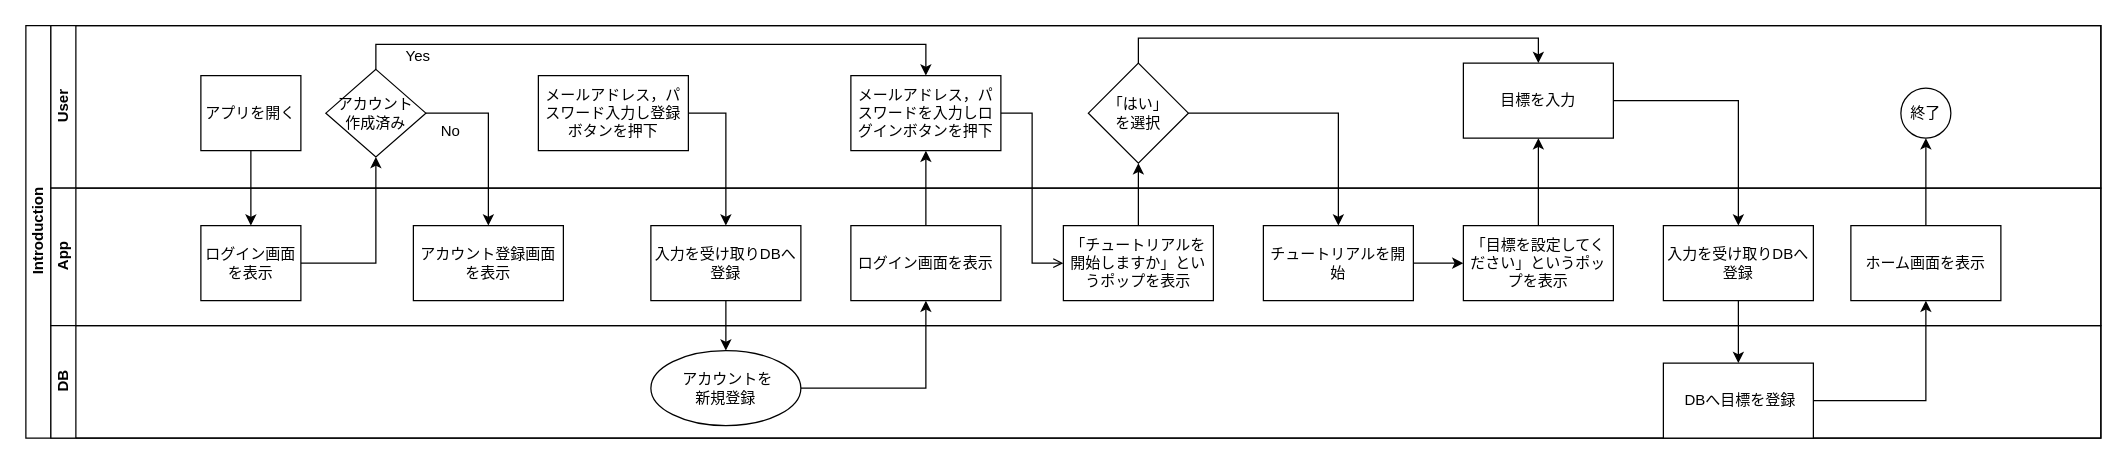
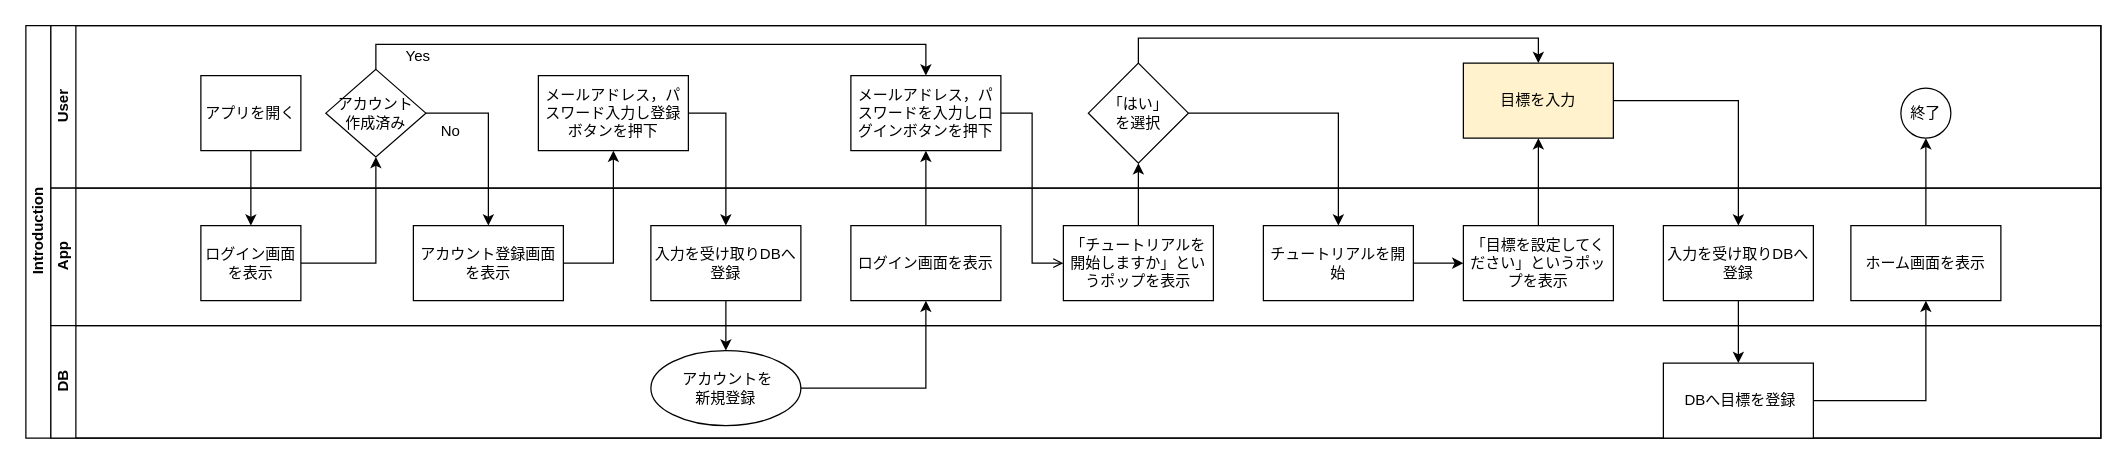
node "目標を入力": fillcolor #ffffff -> #fff2cc
edge "アカウント登録画面を表示" -> "メールアドレス，パスワード入力し登録ボタンを押下": added
